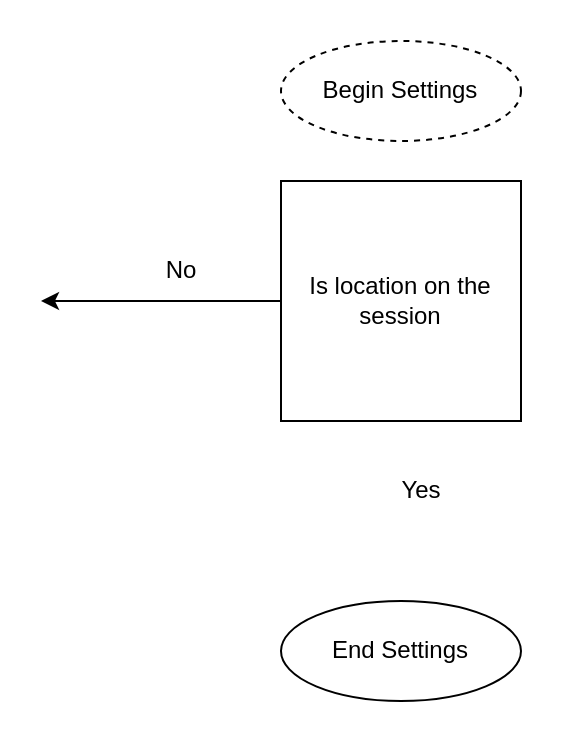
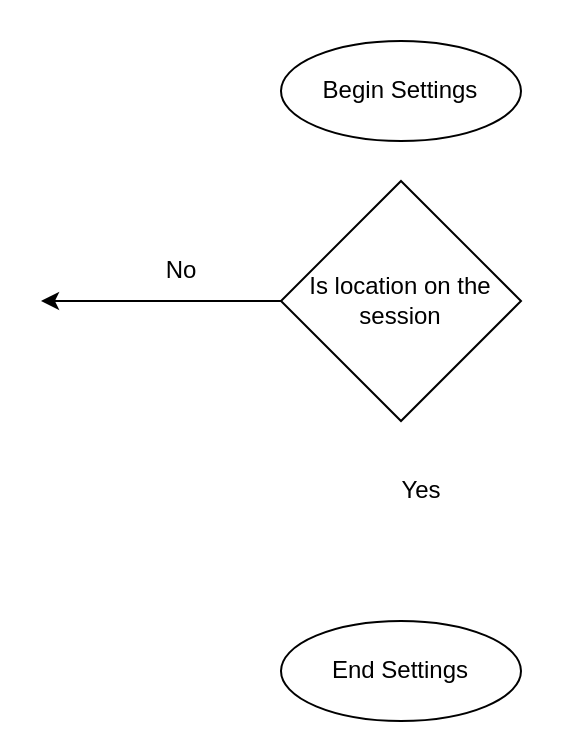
node "Begin Settings": style dashed -> solid
node "Is location on the session": shape rectangle -> diamond
node "End Settings": moved (401, 651) -> (401, 671)
